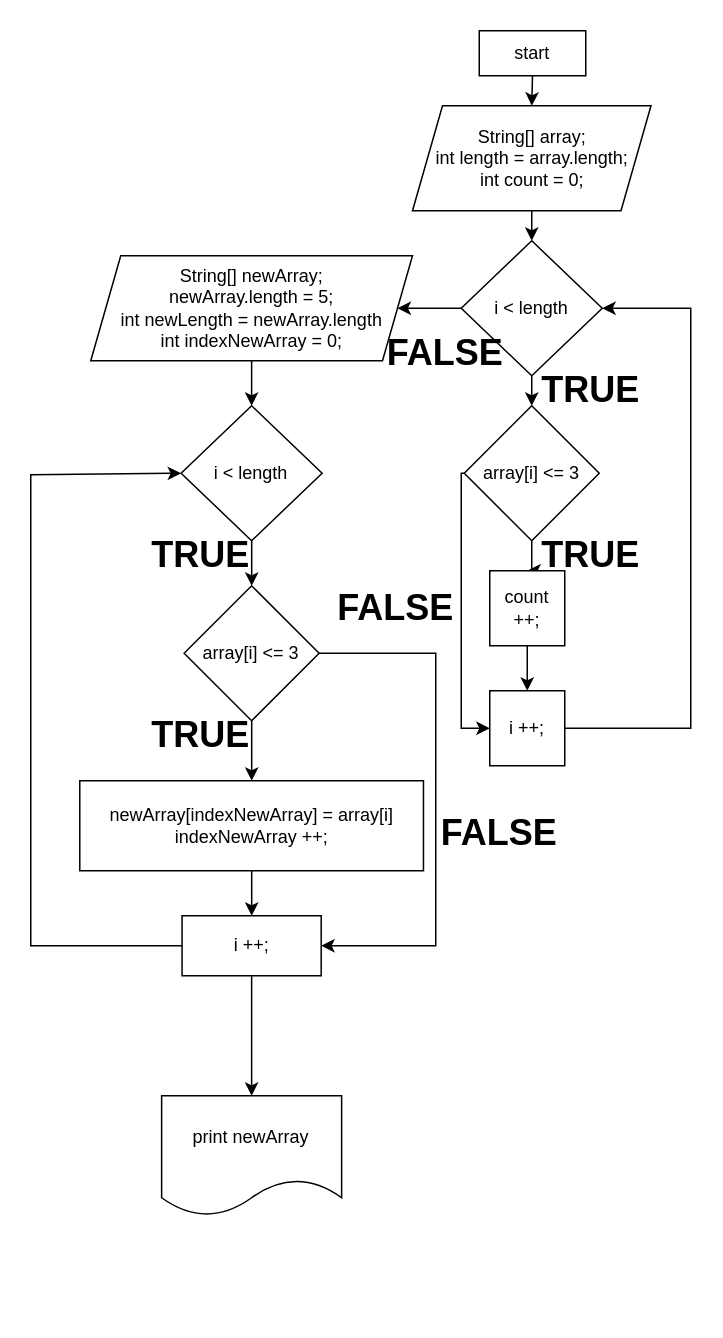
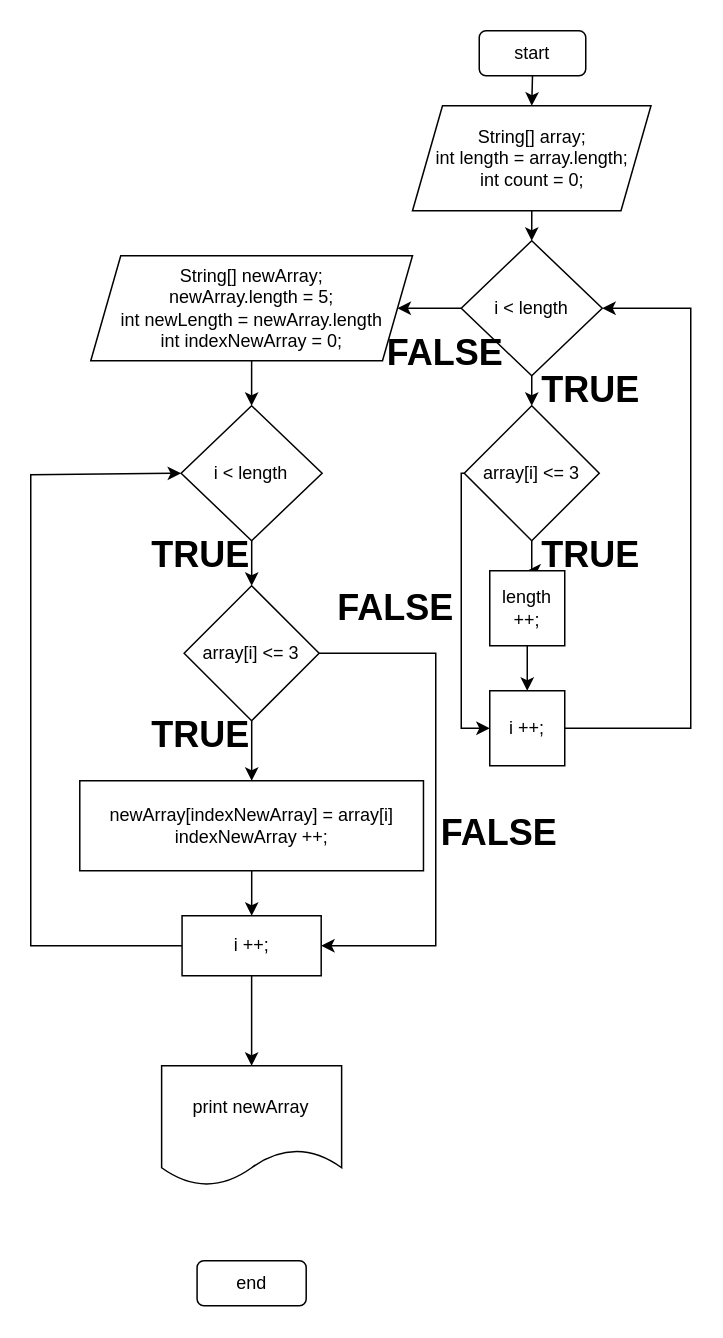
node "start": shape rectangle -> rounded rectangle
node "count ++;": label "count ++;" -> "length ++;"
node "print newArray": moved (252, 1156) -> (252, 1126)
node "end": added
